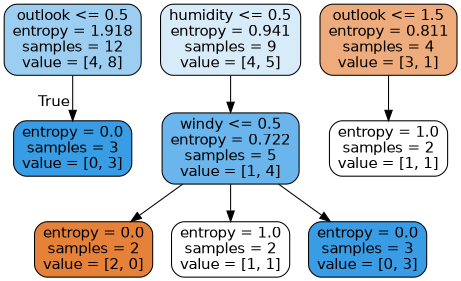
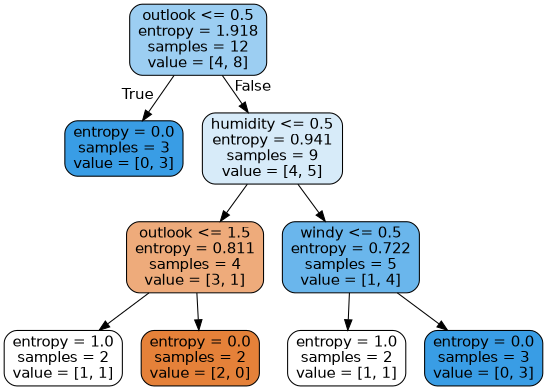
edge "outlook <= 0.5 entropy = 1.918 samples = 12 value = [4, 8]" -> "humidity <= 0.5 entropy = 0.941 samples = 9 value = [4, 5]": added
edge "humidity <= 0.5 entropy = 0.941 samples = 9 value = [4, 5]" -> "outlook <= 1.5 entropy = 0.811 samples = 4 value = [3, 1]": added
edge "windy <= 0.5 entropy = 0.722 samples = 5 value = [1, 4]" -> "entropy = 0.0 samples = 2 value = [2, 0]": now "outlook <= 1.5 entropy = 0.811 samples = 4 value = [3, 1]" -> "entropy = 0.0 samples = 2 value = [2, 0]"
